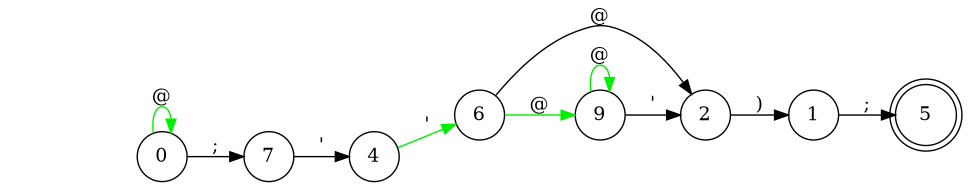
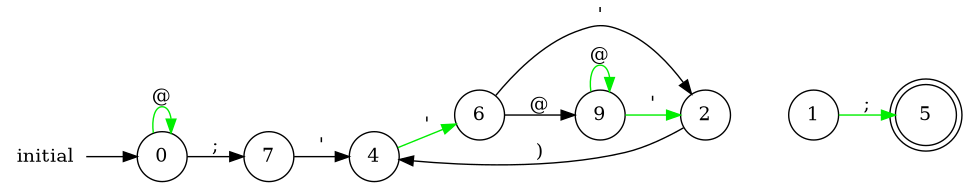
edge "6" -> "2": label "@" -> "'"
edge "6" -> "9": color green2 -> black
edge "9" -> "2": color black -> green2
edge "2" -> "1": now "2" -> "4"
edge "1" -> "5": color black -> green2
node "initial": added
